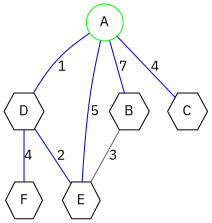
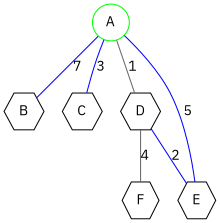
edge "A" -- "D": color blue -> gray40
edge "A" -- "C": label "4" -> "3"
edge "D" -- "F": color blue -> gray40
edge "B" -- "E": removed, label "3"
